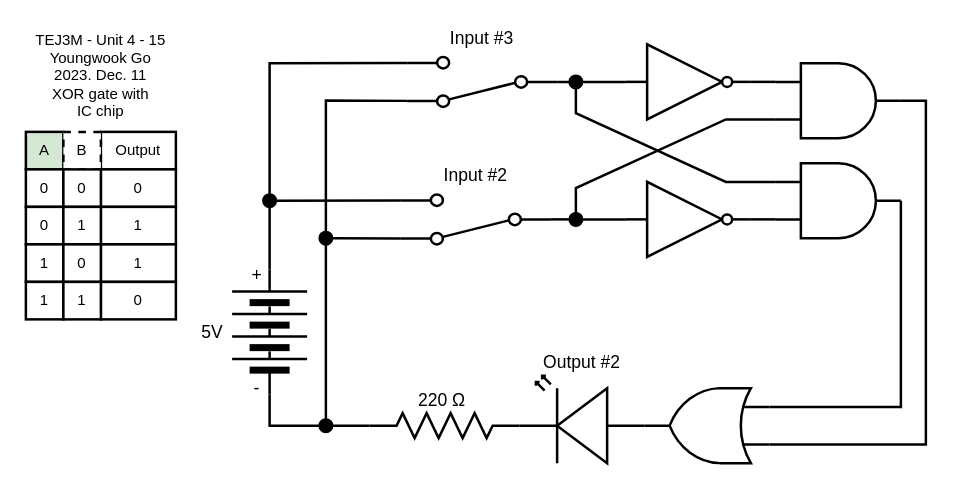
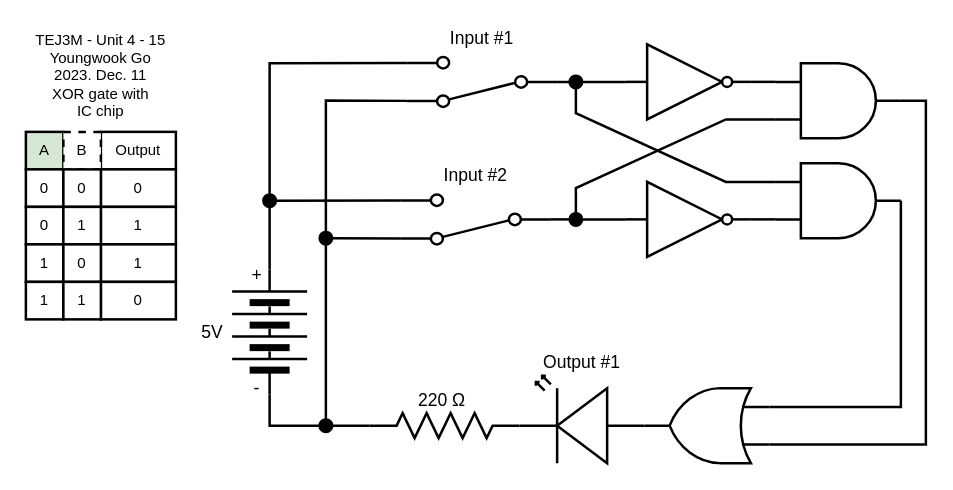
node "Input #3": label "Input #3" -> "Input #1"
node "Output #2": label "Output #2" -> "Output #1"
